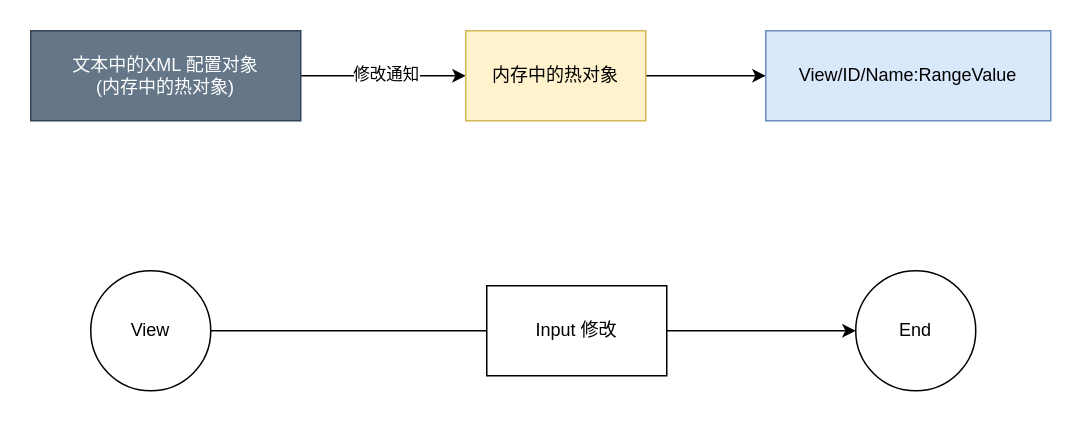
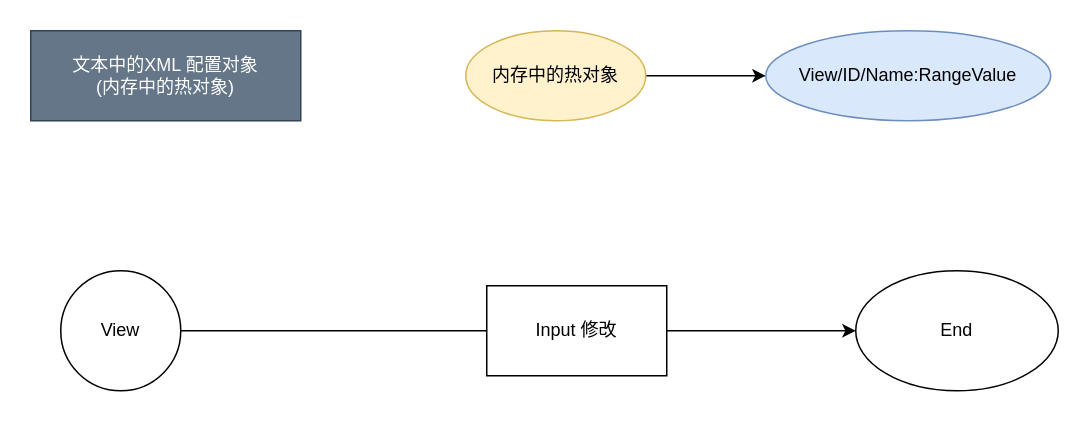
edge "文本中的XML 配置对象 (内存中的热对象)" -> "内存中的热对象": removed, label "修改通知"
node "内存中的热对象": shape rectangle -> ellipse
node "View/ID/Name:RangeValue": shape rectangle -> ellipse
node "View": moved (151, 331) -> (121, 331)
node "End": size 120x120 -> 203x120
